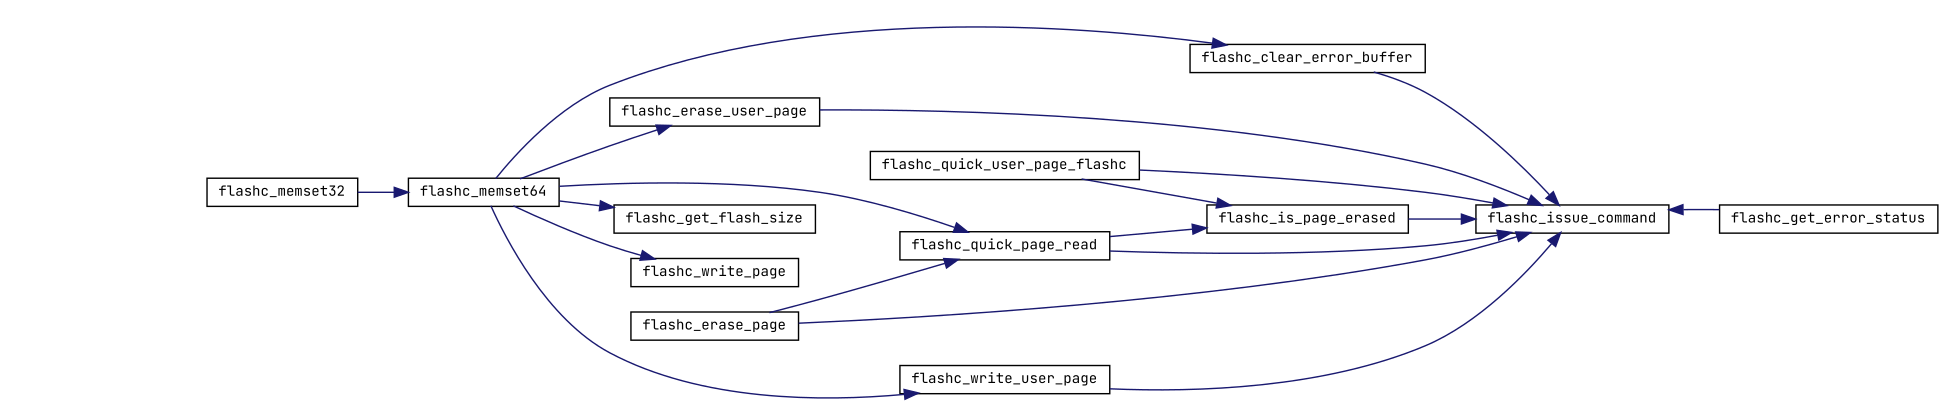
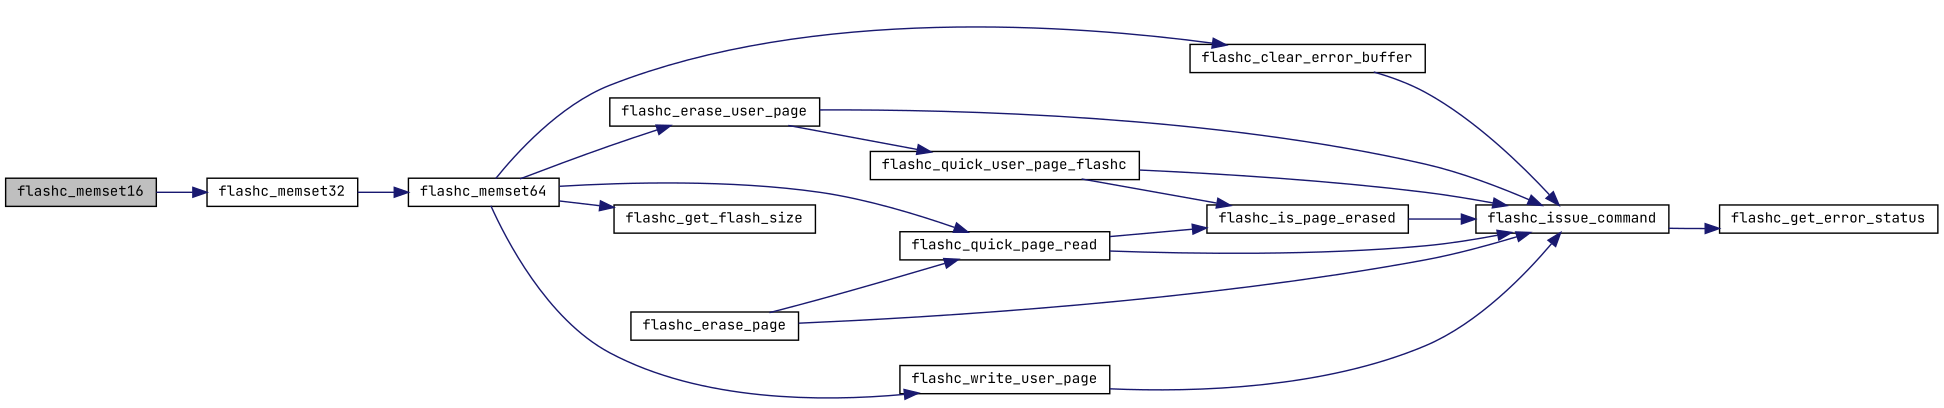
edge "flashc_erase_user_page" -> "flashc_quick_user_page_flashc": added
node "flashc_memset16": added
edge "flashc_get_error_status" -> "flashc_issue_command": reversed
node "flashc_write_page": removed
